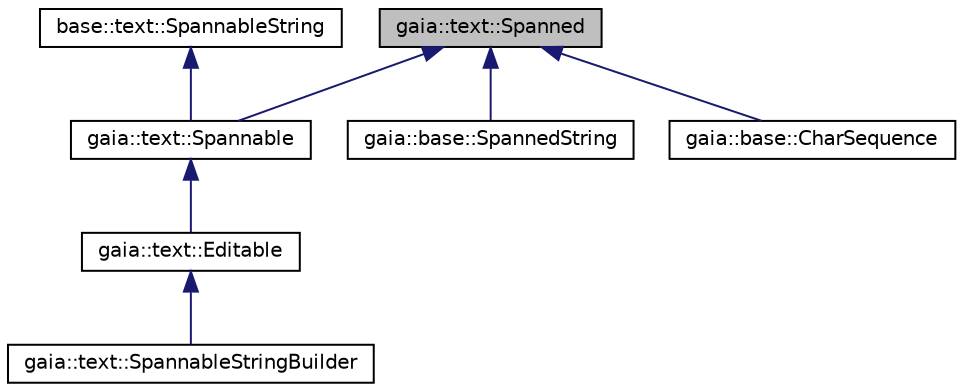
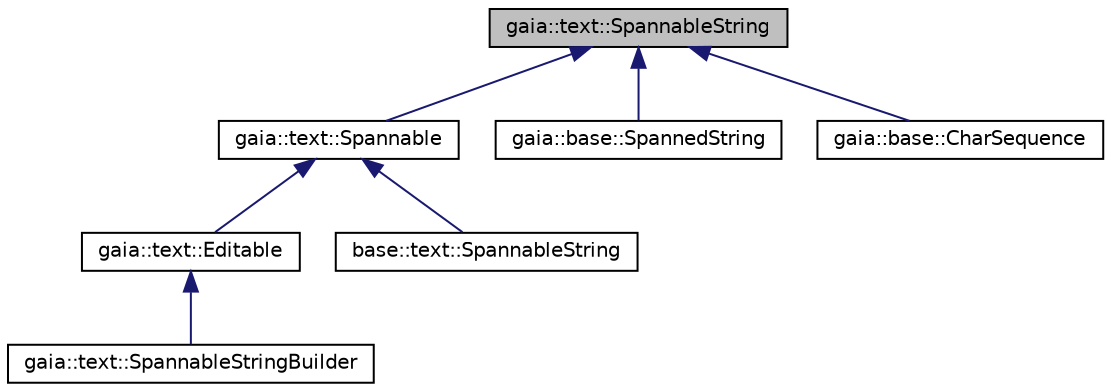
node "gaia::text::Spanned": label "gaia::text::Spanned" -> "gaia::text::SpannableString"
edge "gaia::text::Spannable" -> "base::text::SpannableString": reversed
